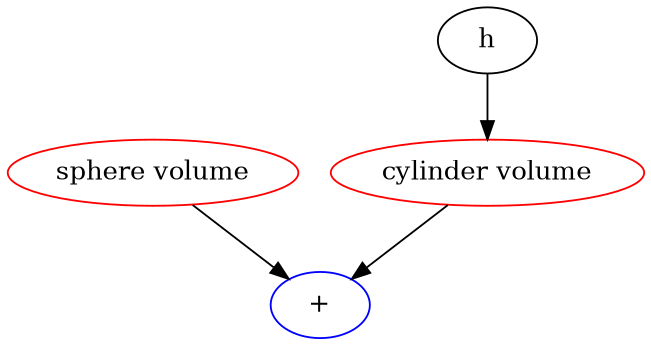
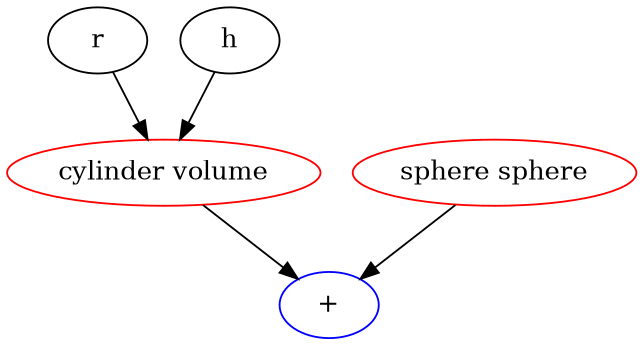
node "r": added
node "sphere volume": label "sphere volume" -> "sphere sphere"
